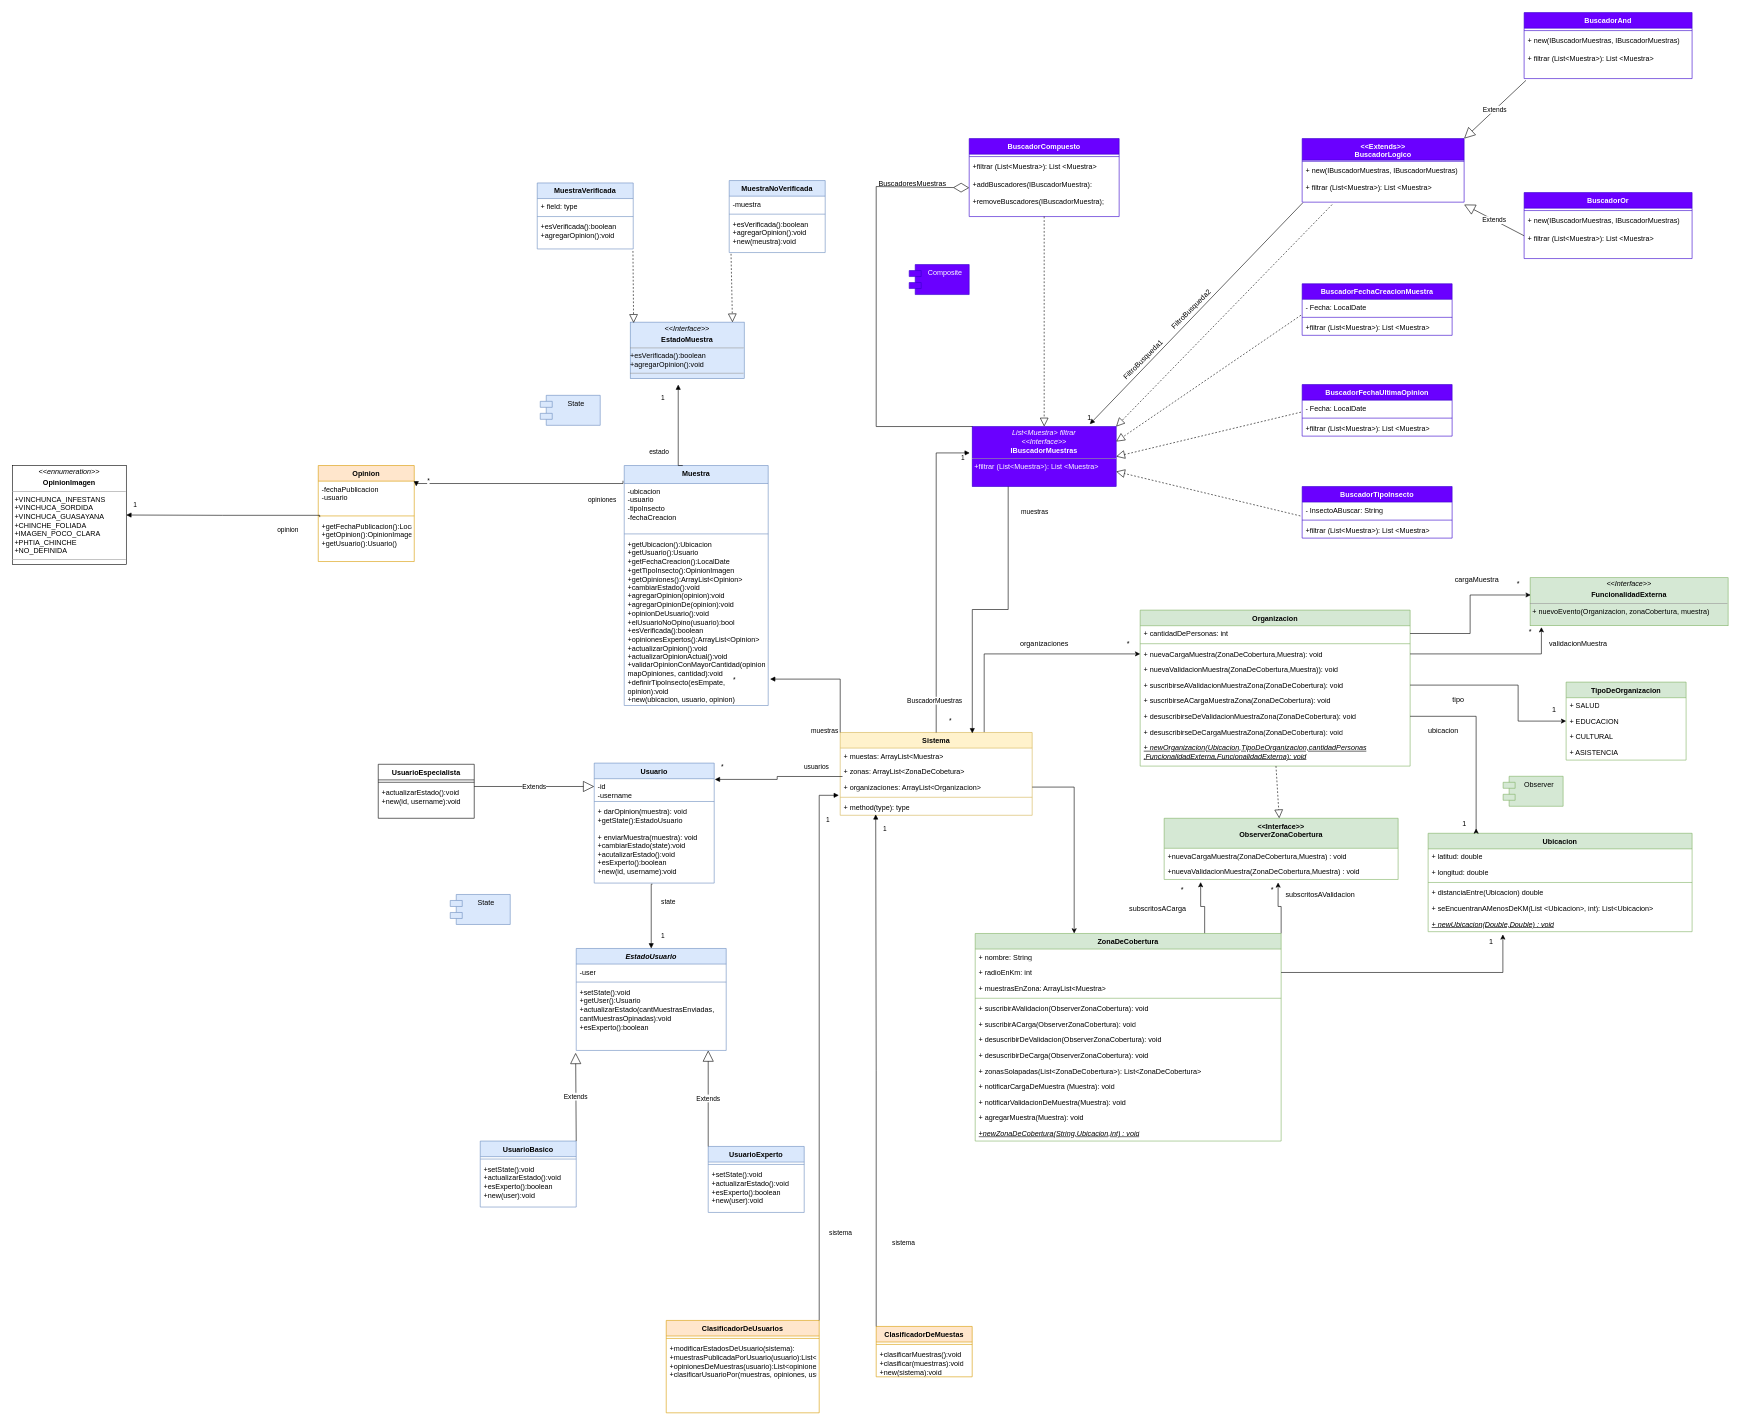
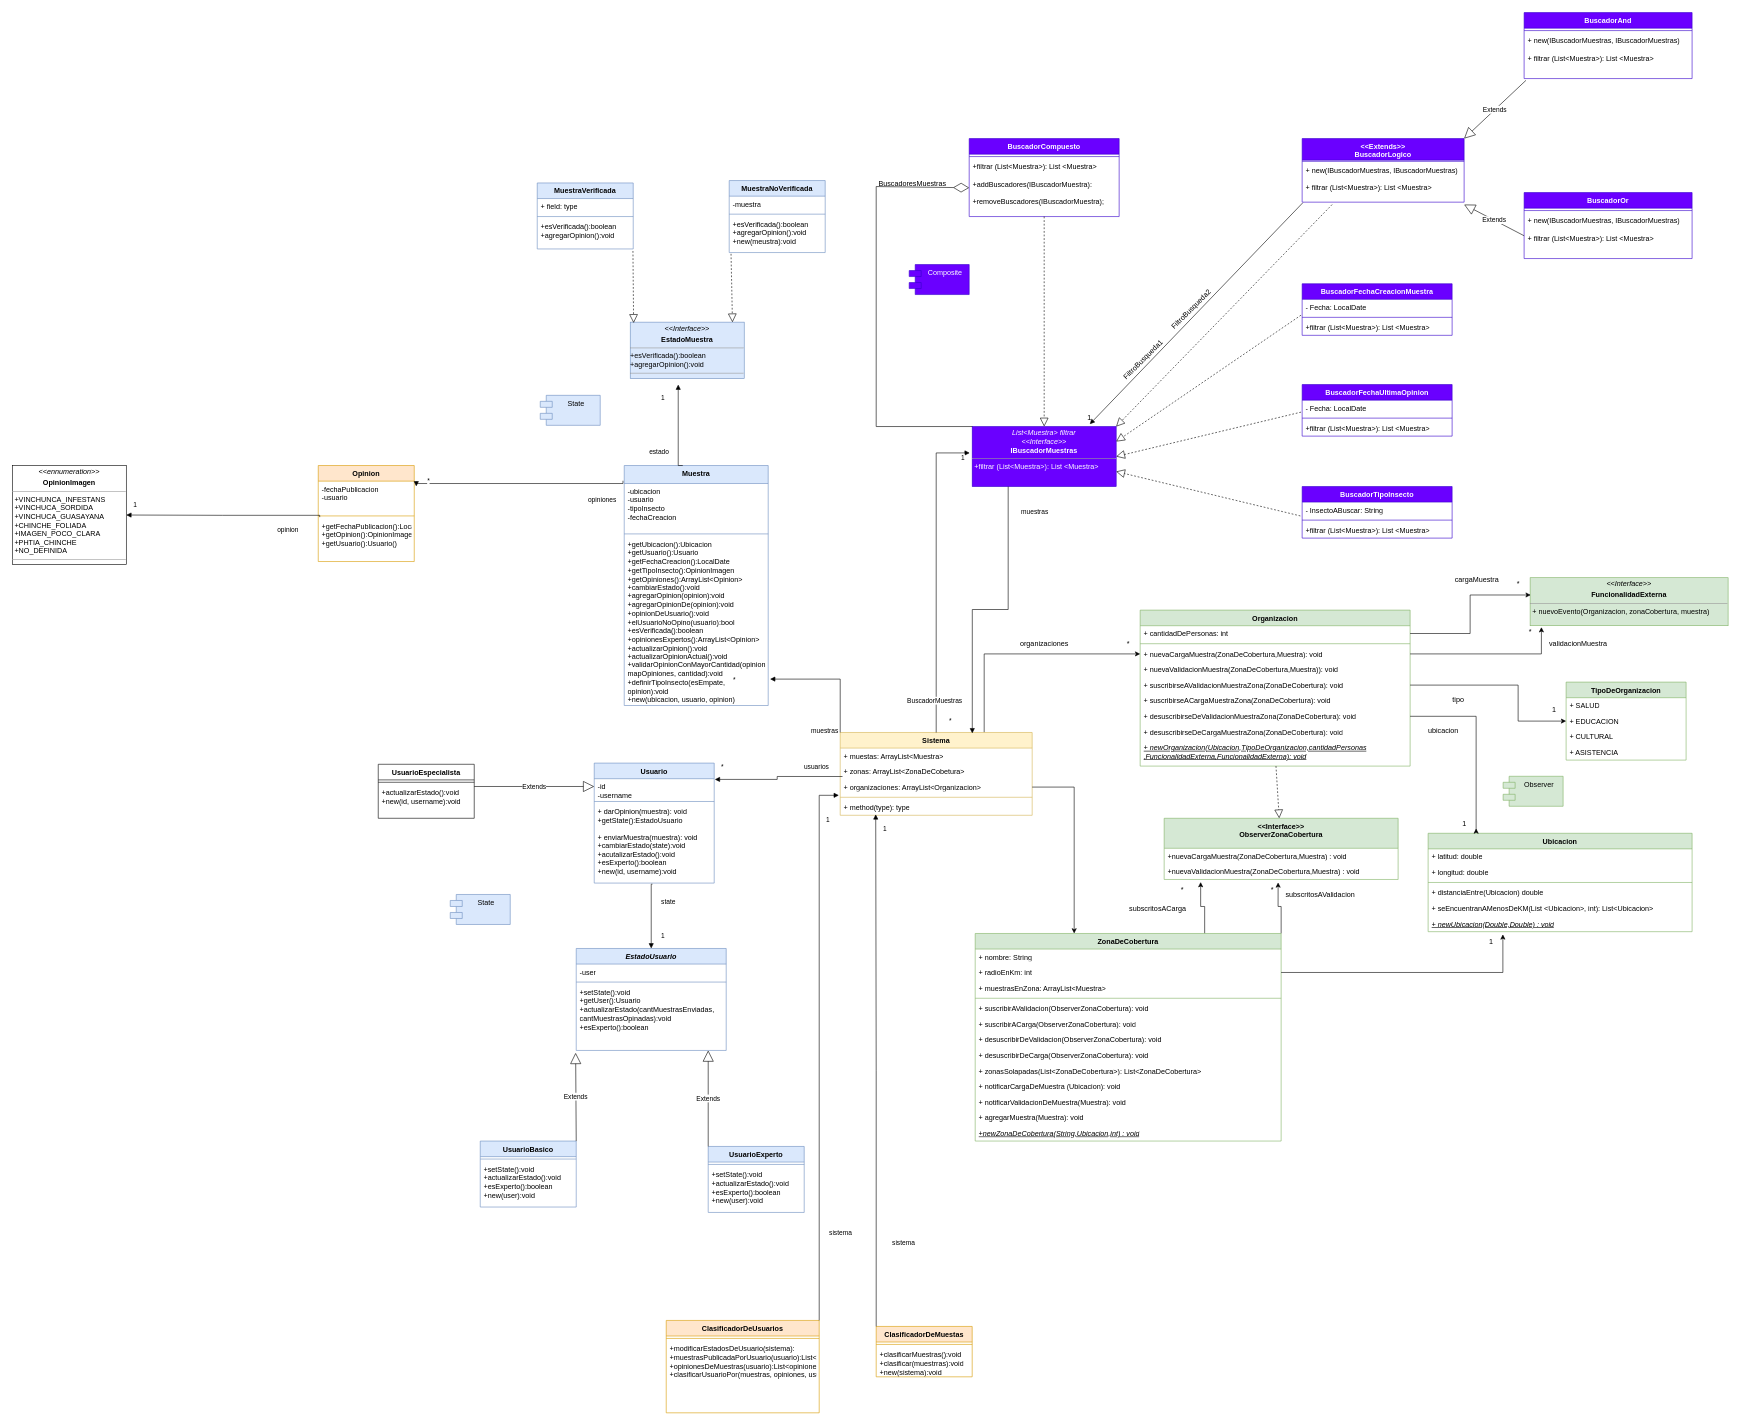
node "+ notificarCargaDeMuestra (Muestra): void": label "+ notificarCargaDeMuestra (Muestra): void" -> "+ notificarCargaDeMuestra (Ubicacion): void"
